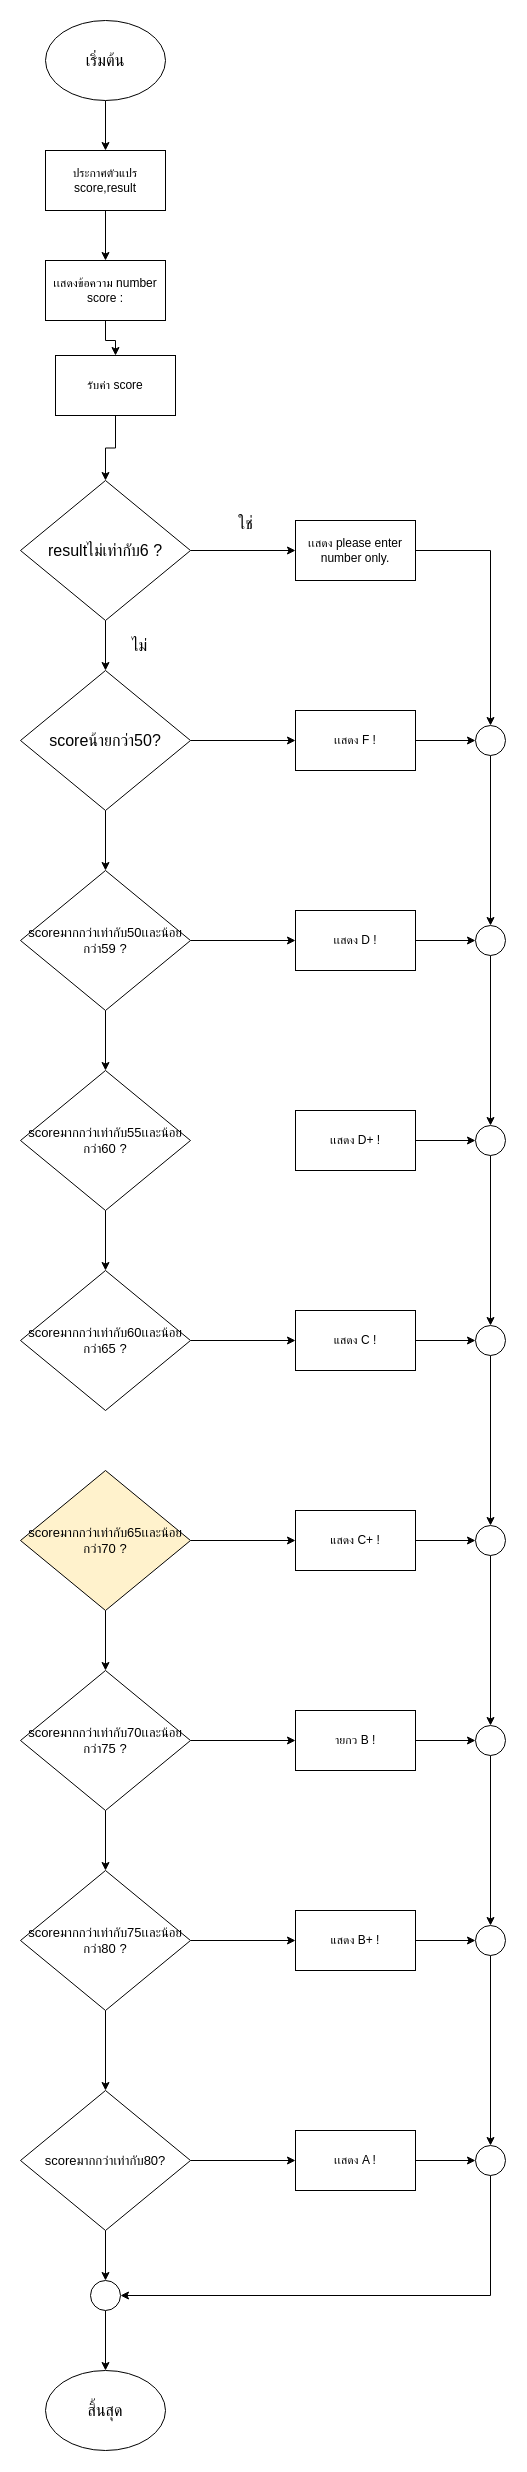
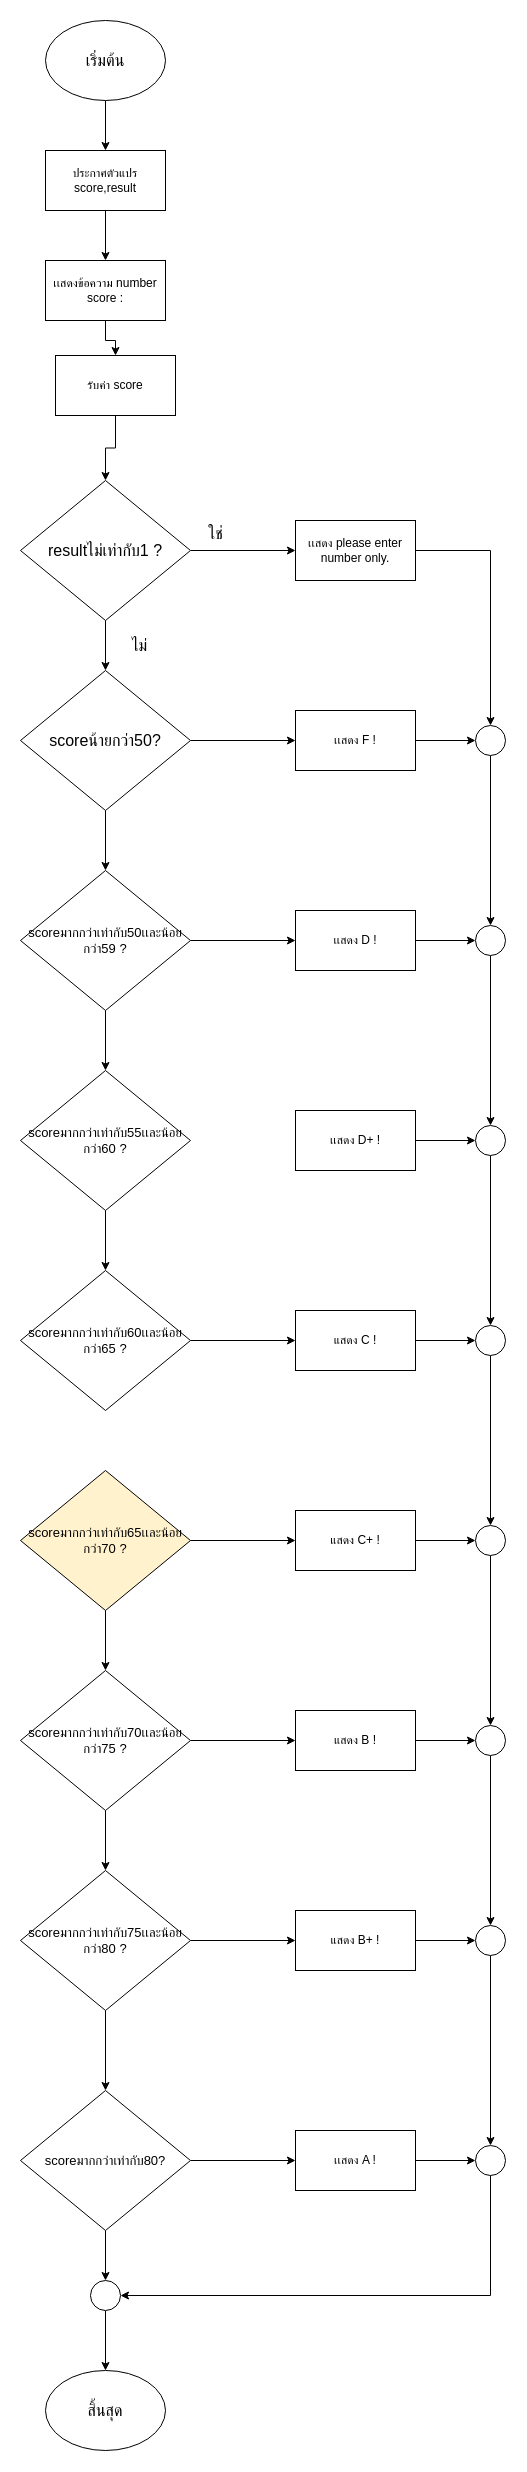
node "ใช่": moved (246, 524) -> (216, 534)
node "resultไม่เท่ากับ6 ?": label "resultไม่เท่ากับ6 ?" -> "resultไม่เท่ากับ1 ?"
node "ายกว B !": label "ายกว B !" -> "แสดง B !"
